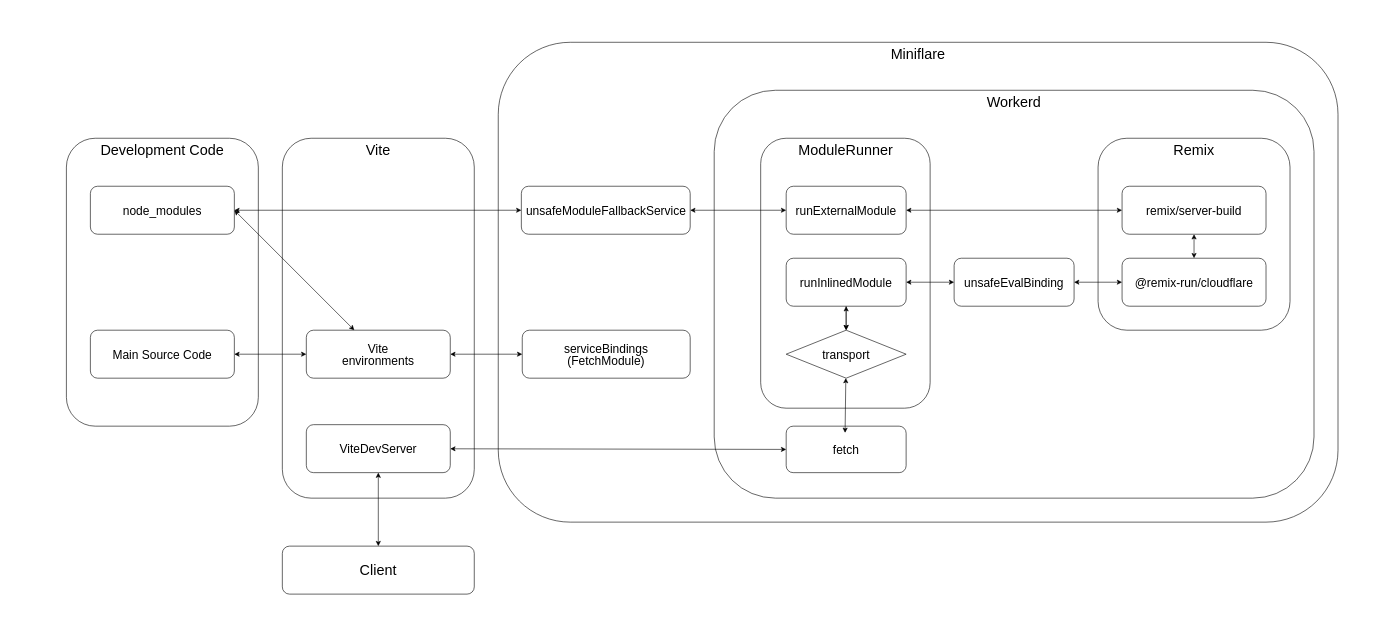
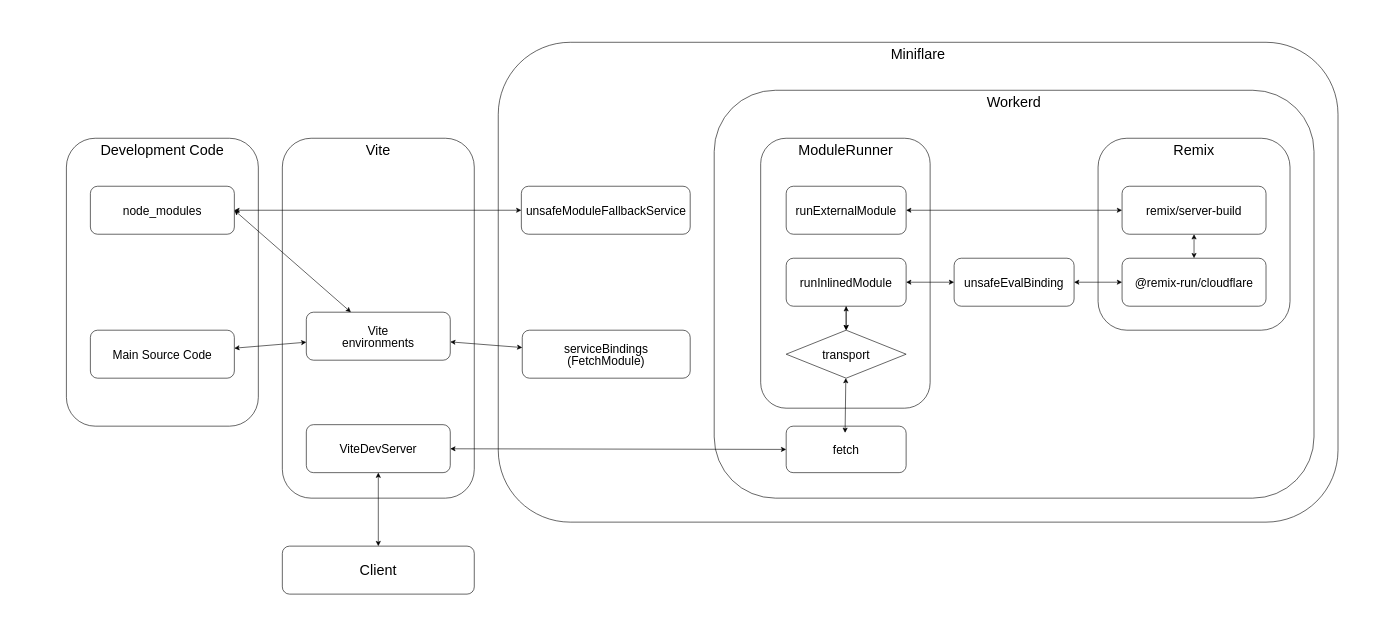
edge "unsafeModuleFallbackService" -- "runExternalModule": removed
node "Vite environments": moved (378, 354) -> (378, 336)
